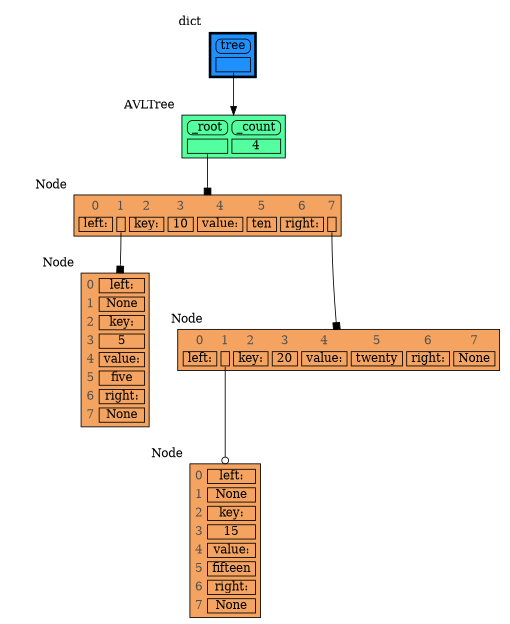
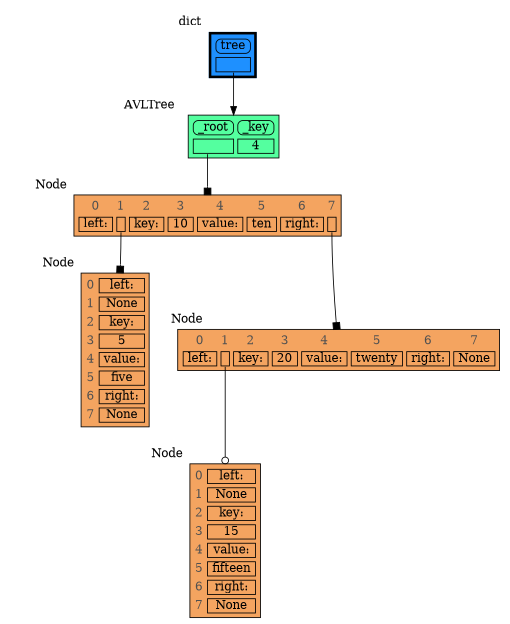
node "_root": text "_count" -> "_key"
